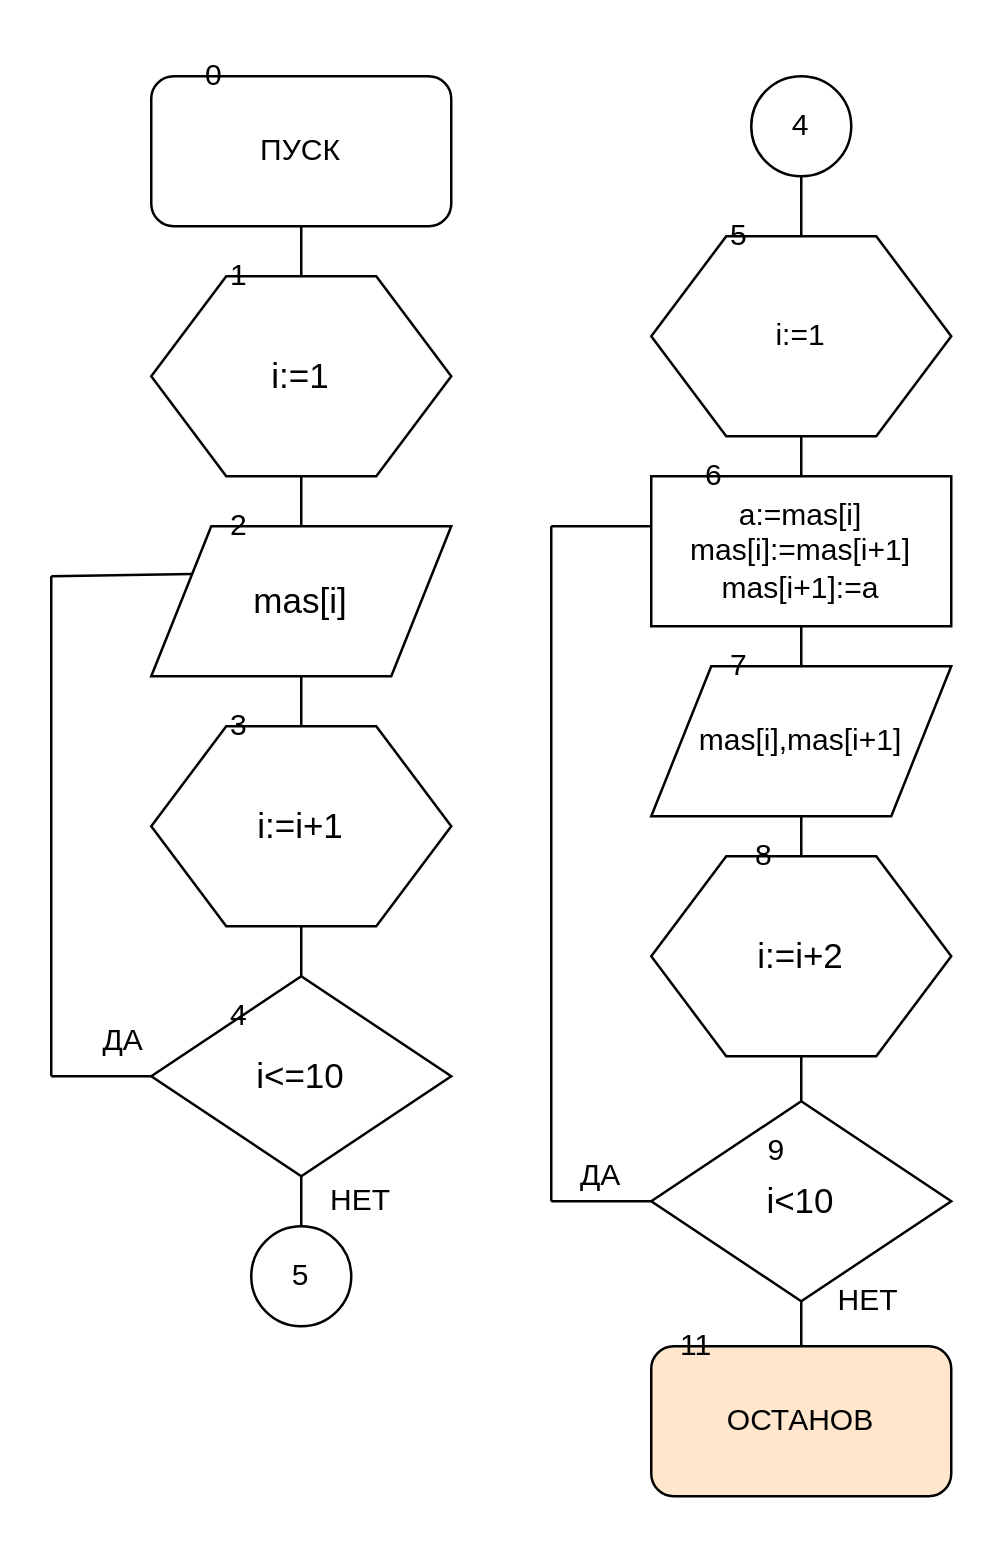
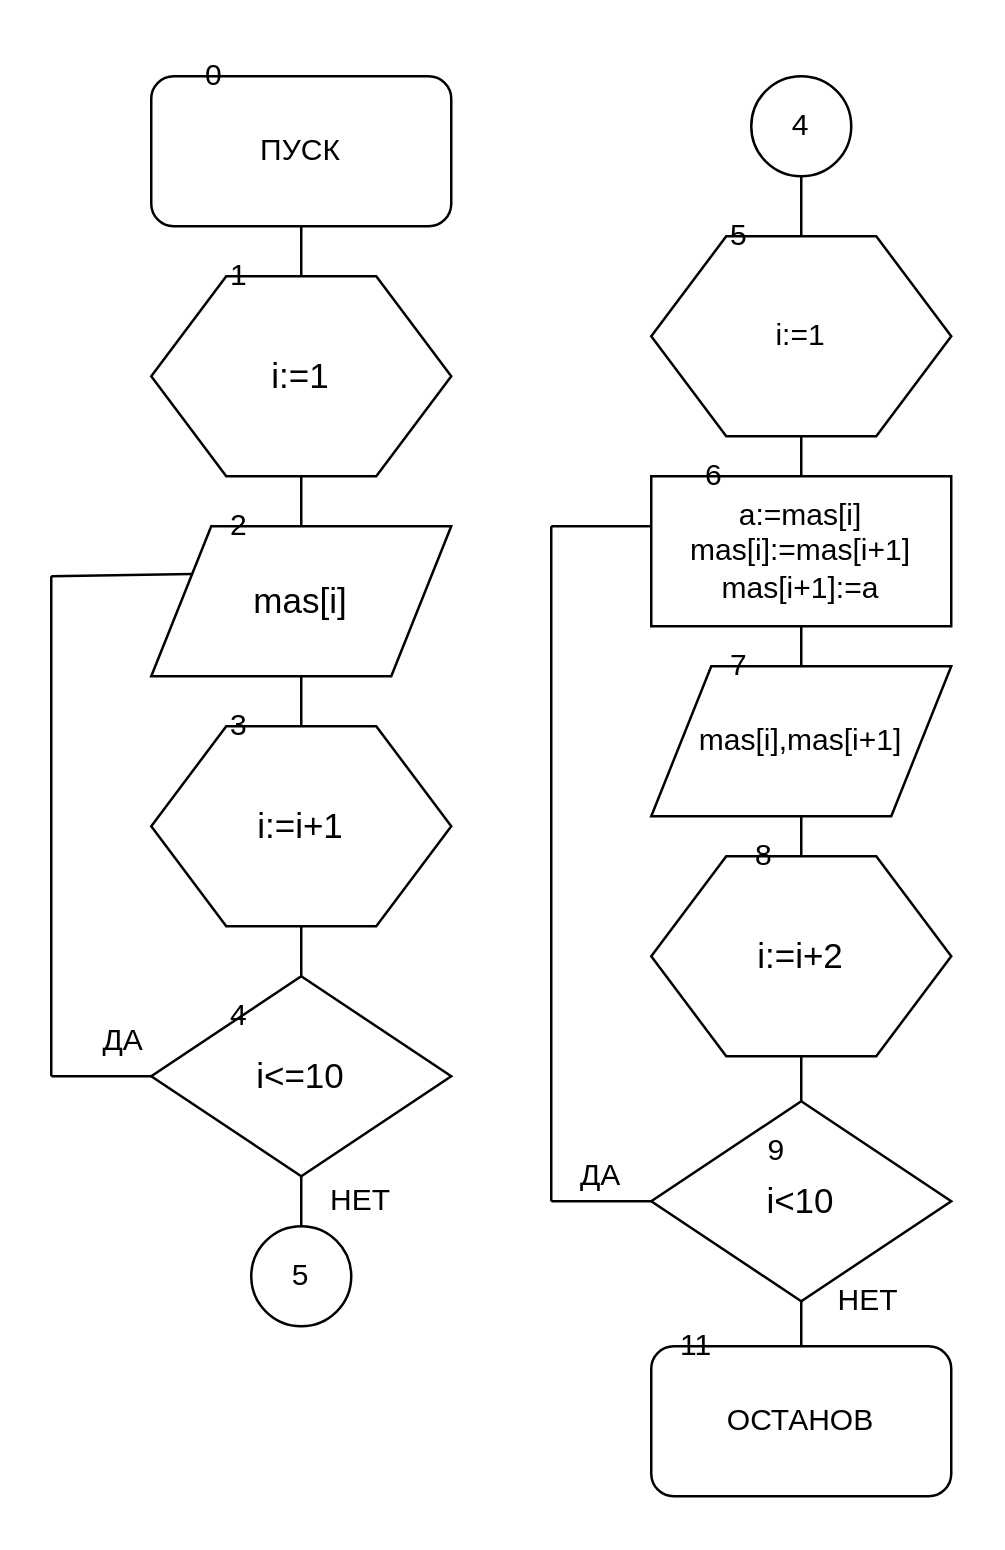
node "ОСТАНОВ": fillcolor #ffe6cc -> #ffffff
